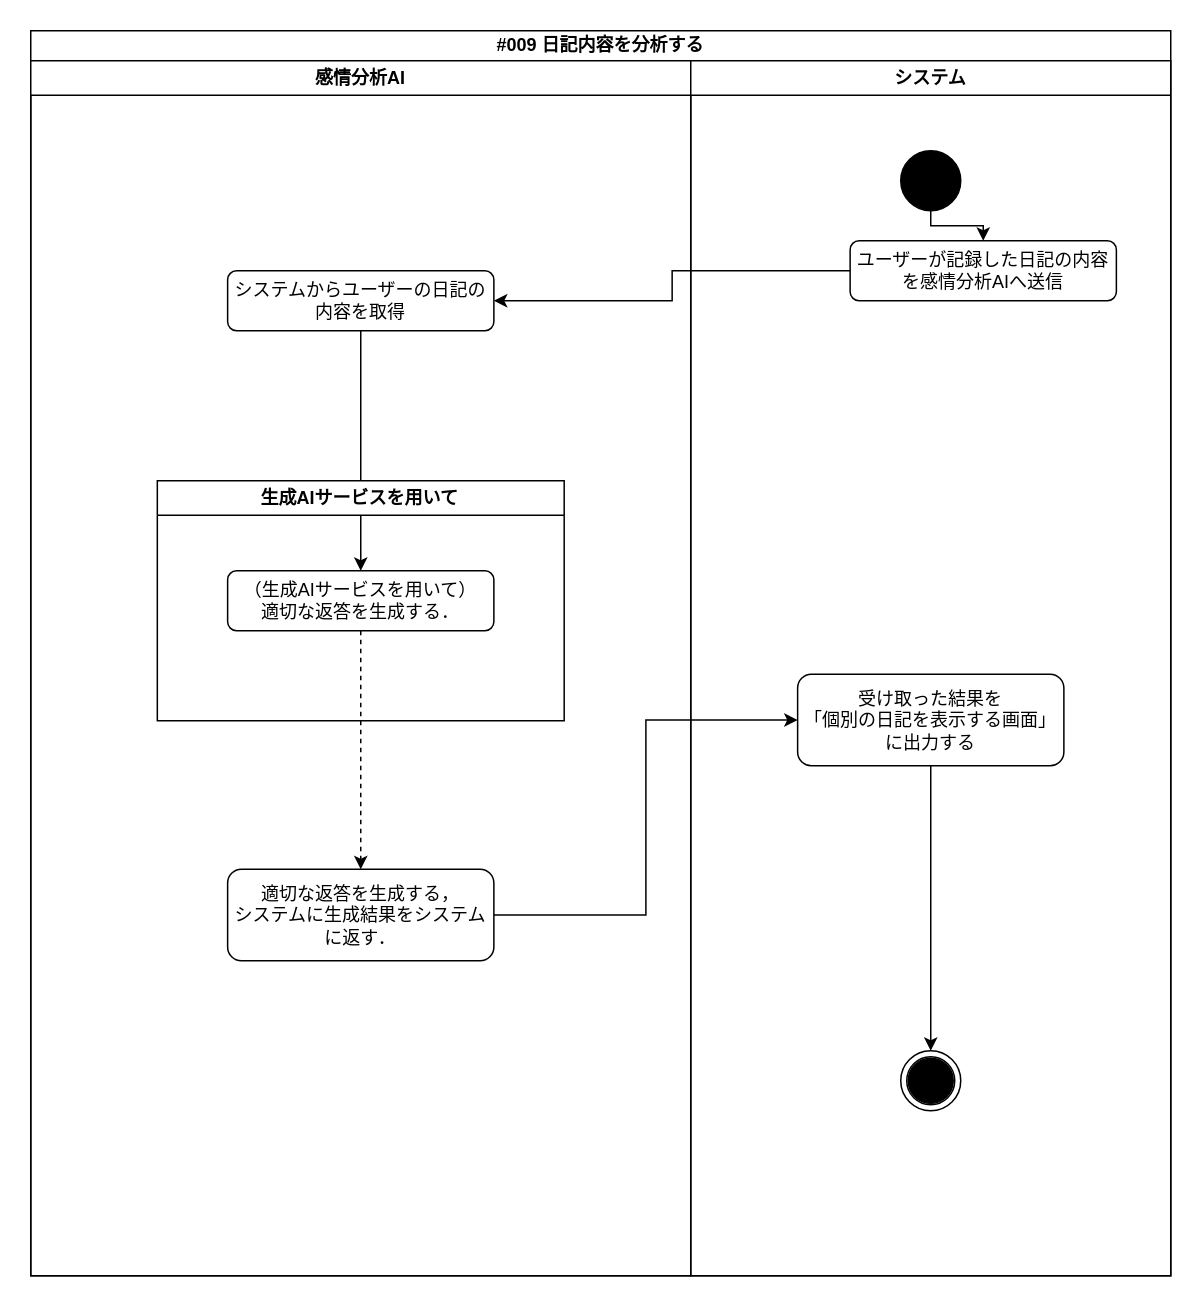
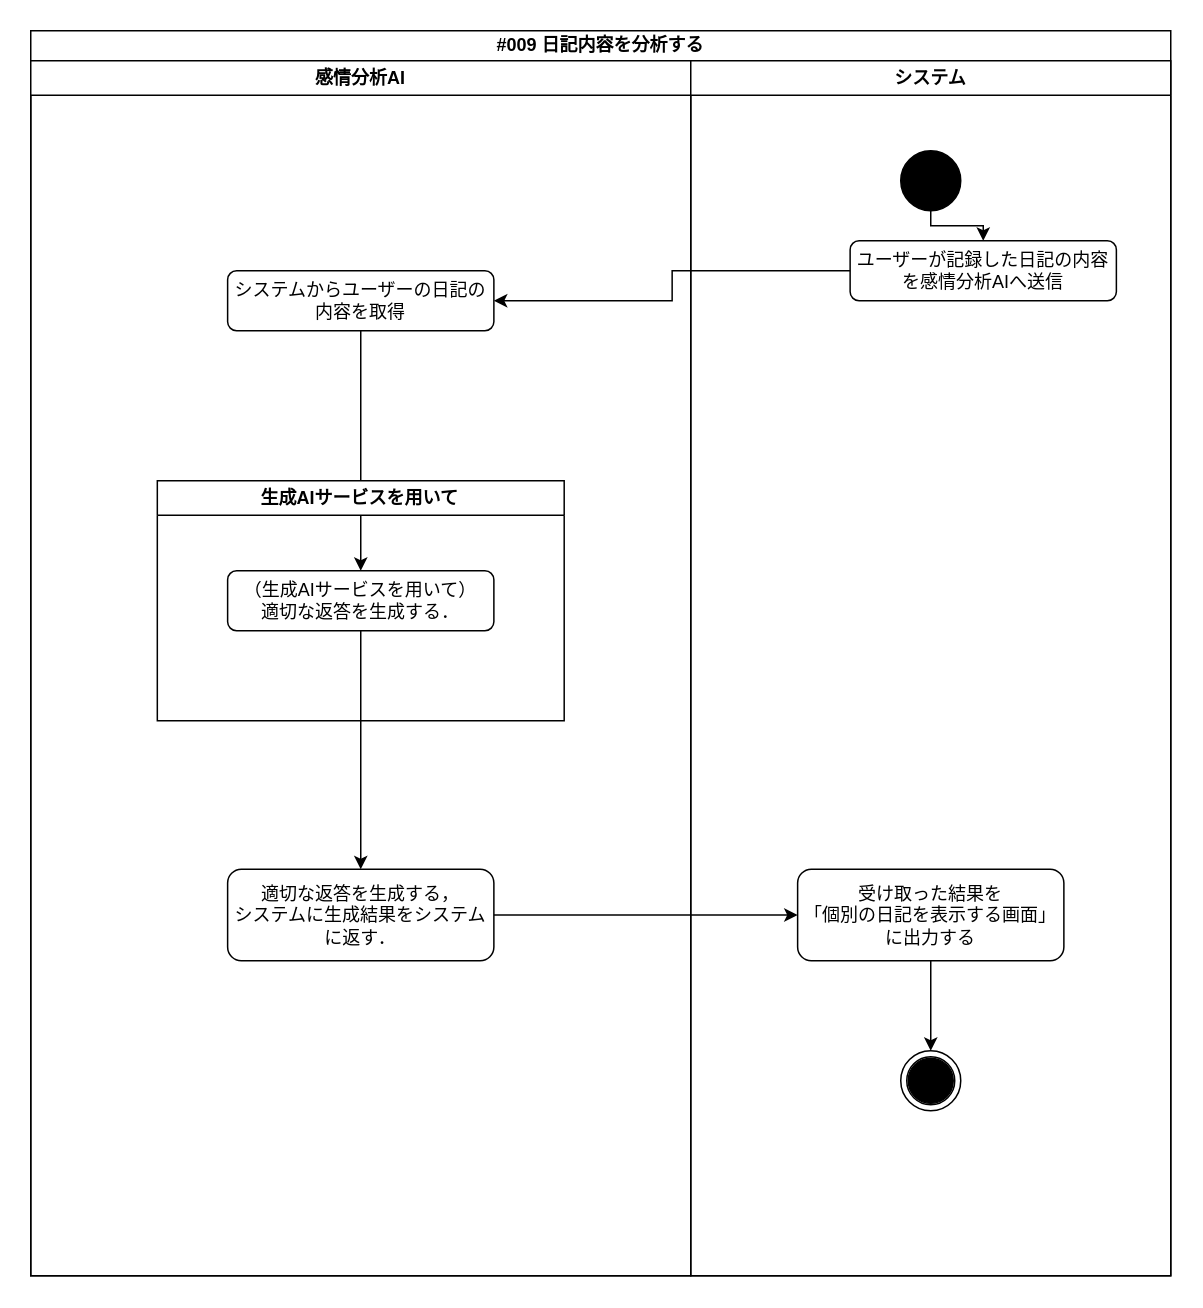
node "受け取った結果を 「個別の日記を表示する画面」に出力する": moved (931, 720) -> (931, 915)
edge "（生成AIサービスを用いて） 適切な返答を生成する．" -> "適切な返答を生成する， システムに生成結果をシステムに返す．": style dashed -> solid
